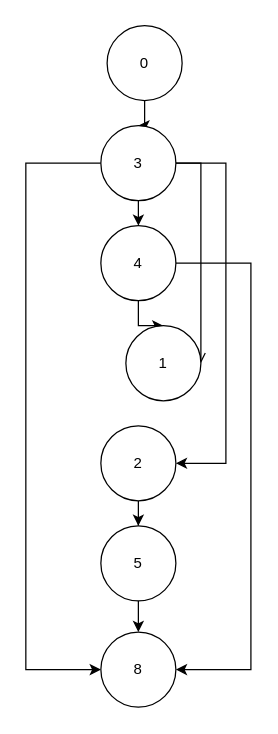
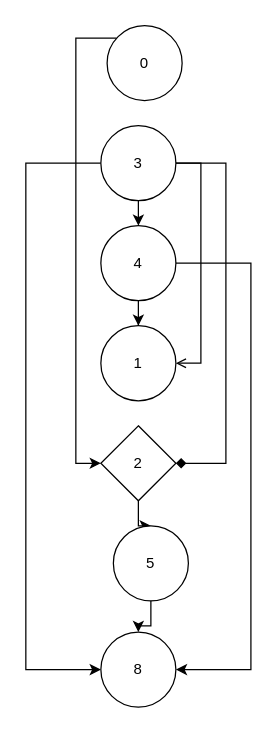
edge "0" -> "3": removed
edge "0" -> "2": added
node "1": moved (163, 363) -> (138, 363)
node "2": shape ellipse -> diamond
edge "3" -> "2": arrowhead classic -> diamond
node "5": moved (138, 563) -> (151, 563)
